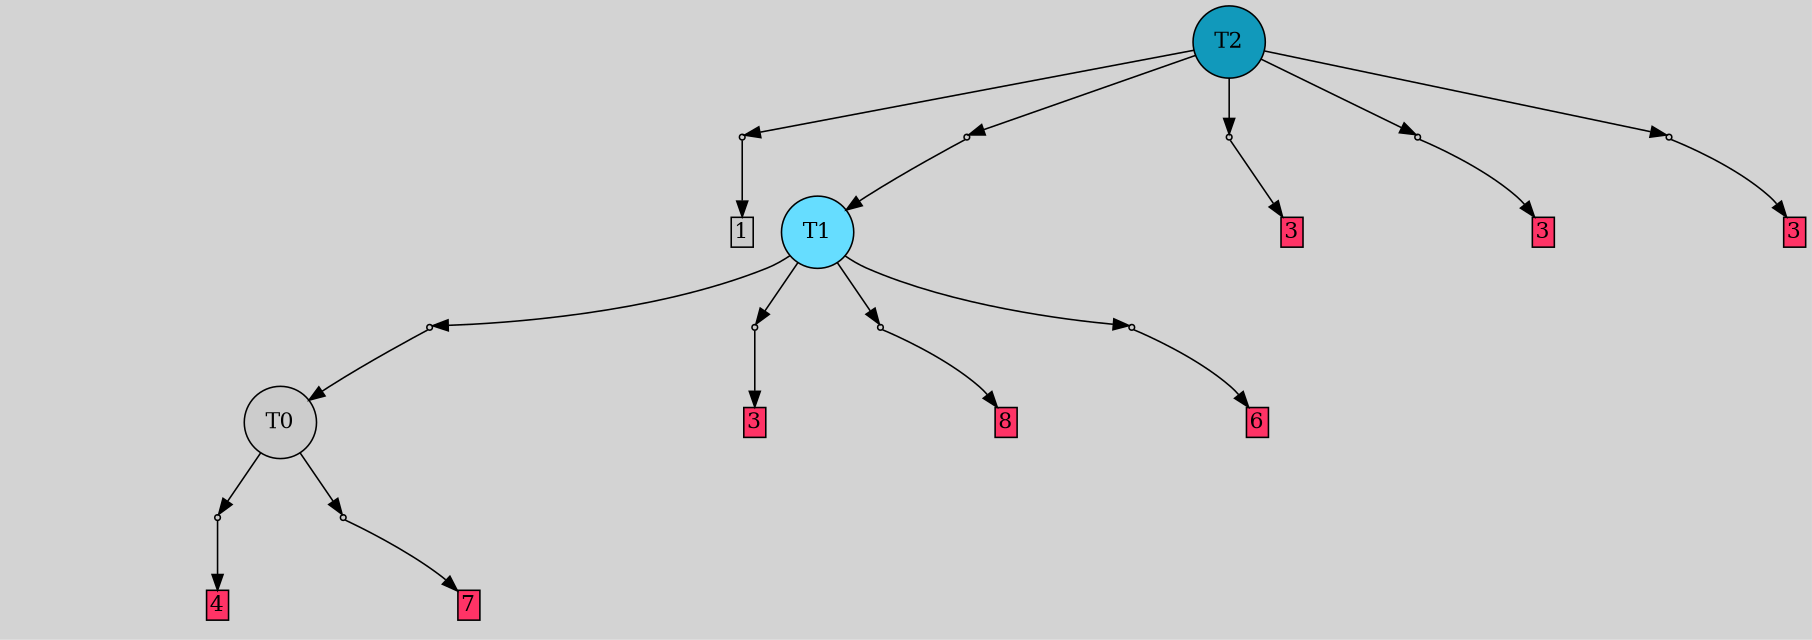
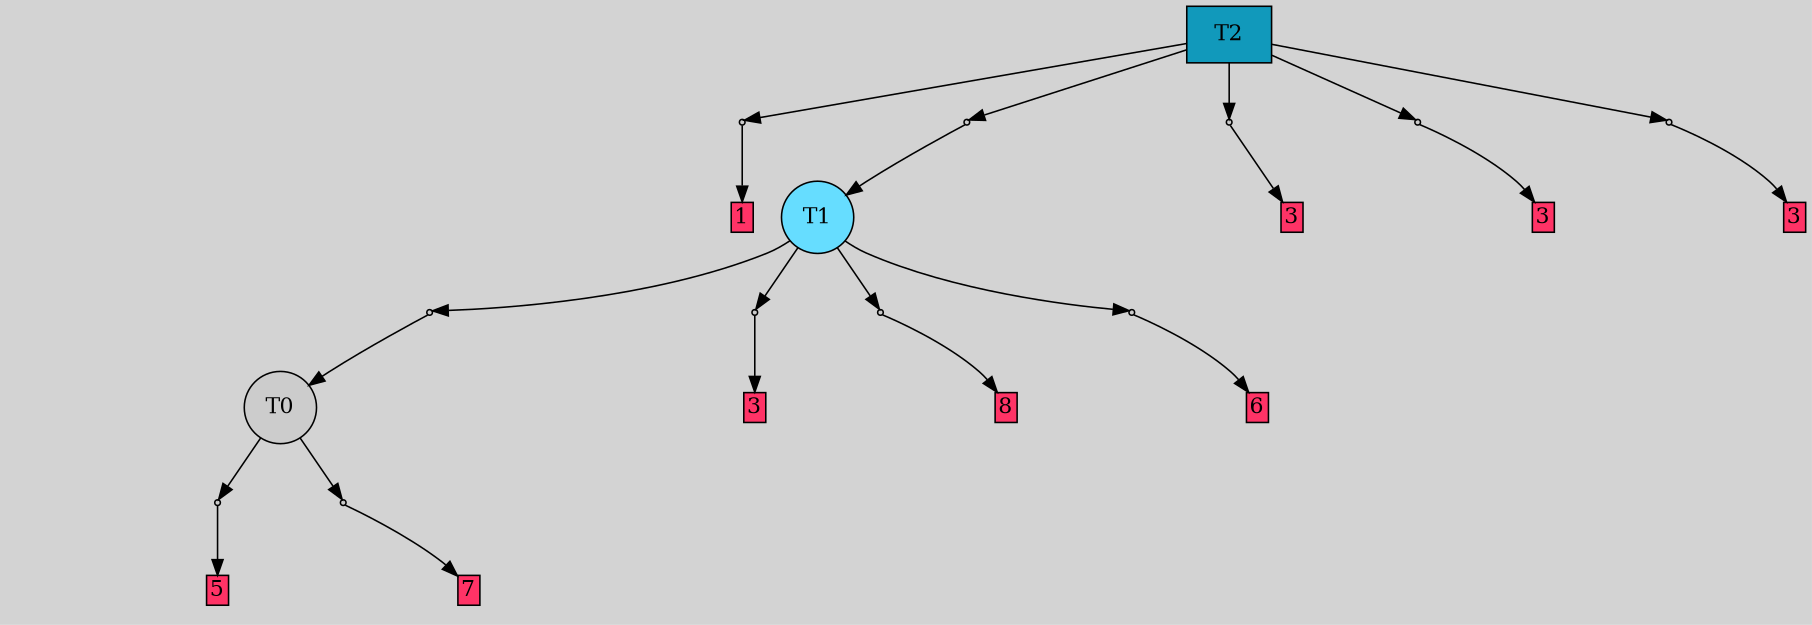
node "T2": shape circle -> box
node "1": fillcolor #cccccc -> #ff3366
node "4": label "4" -> "5"
